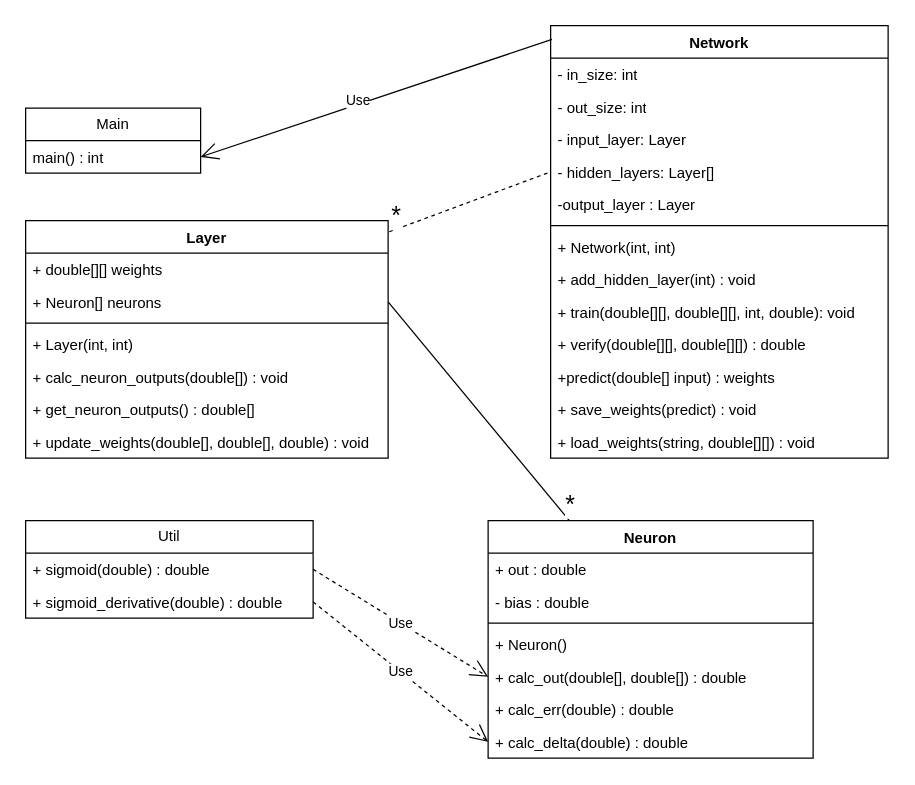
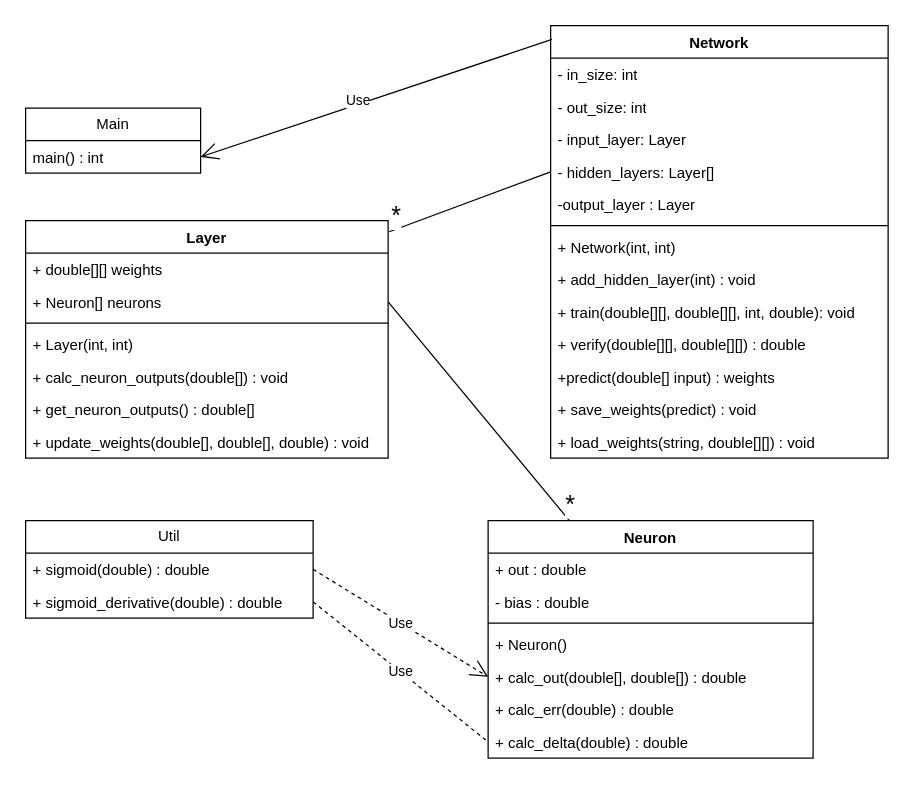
edge "- hidden_layers: Layer[]" -- "Layer": style dashed -> solid
edge "+ sigmoid_derivative(double) : double" -> "+ calc_delta(double) : double": arrowhead open -> none
